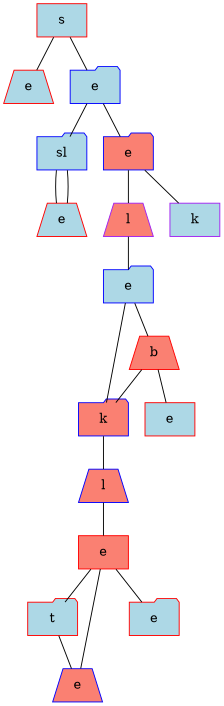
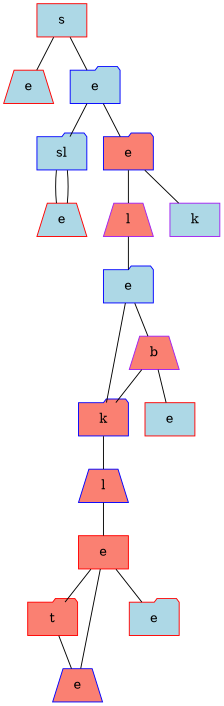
node "b": color red -> purple
node "t": fillcolor lightblue -> salmon
